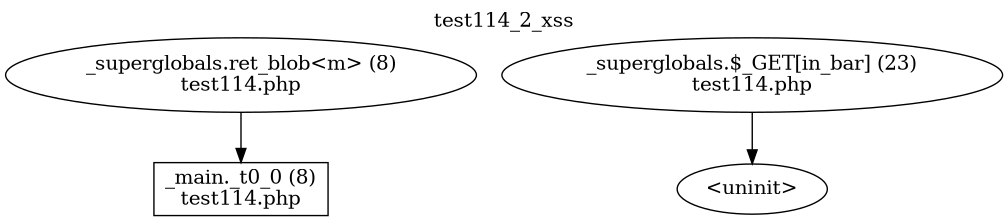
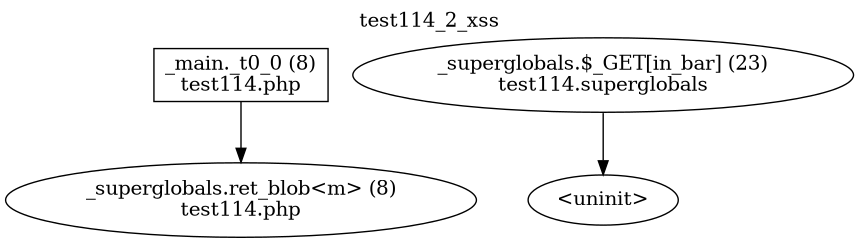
node "_superglobals.$_GET[in_bar] (23) test114.php": label "_superglobals.$_GET[in_bar] (23) test114.php" -> "_superglobals.$_GET[in_bar] (23) test114.superglobals"
edge "_superglobals.ret_blob<m> (8) test114.php" -> "_main._t0_0 (8) test114.php": reversed
